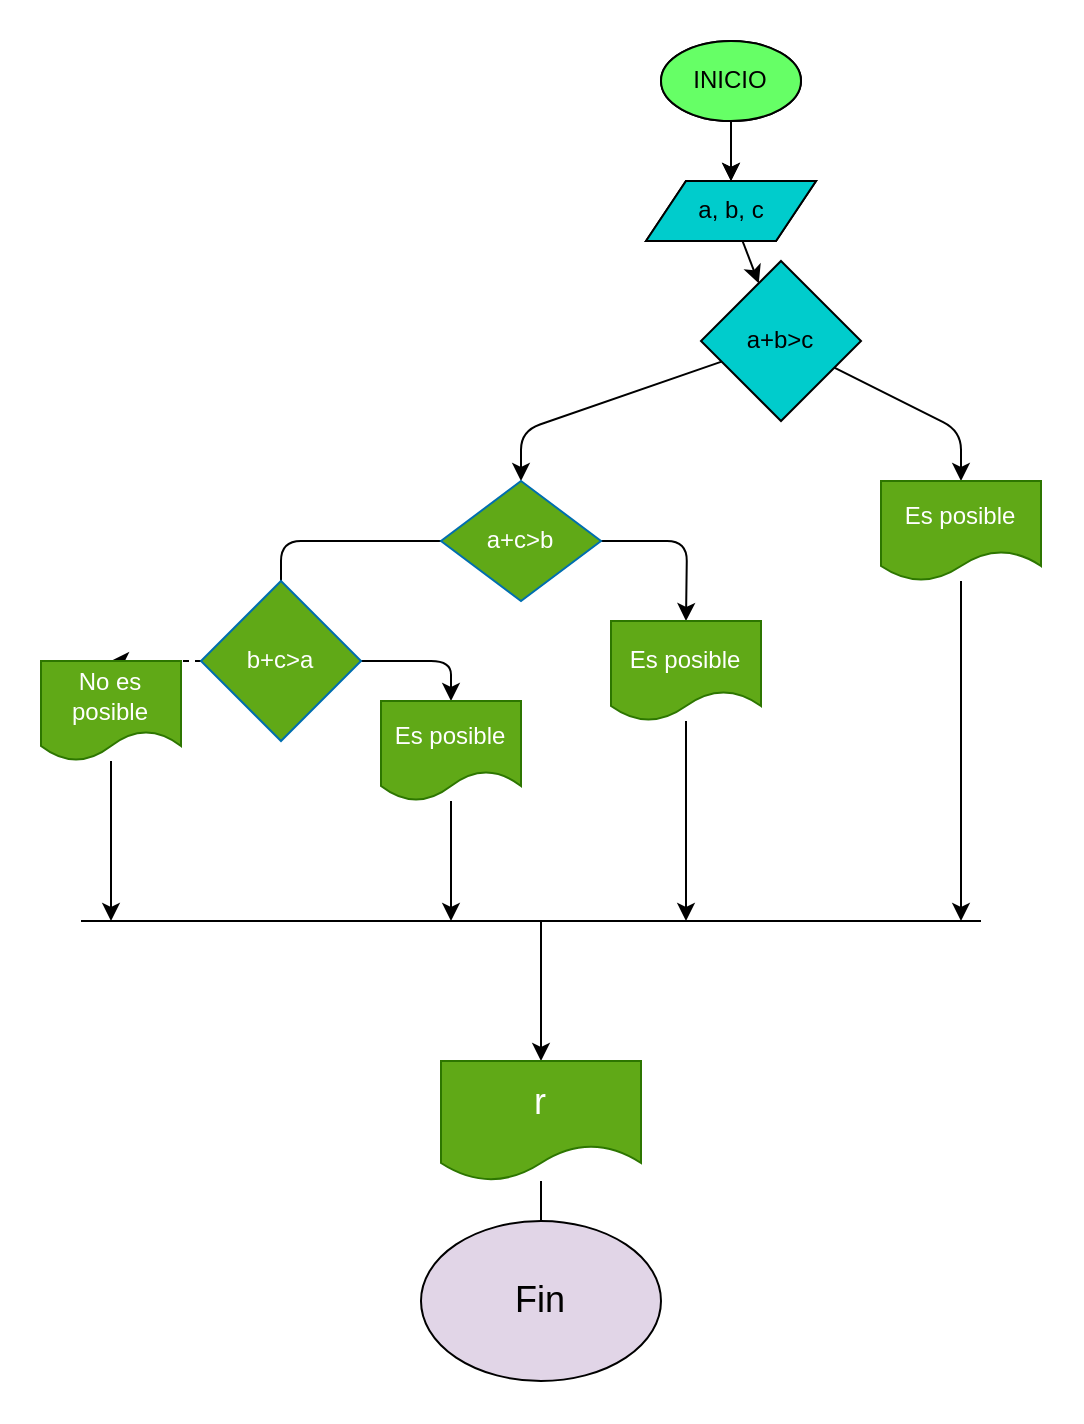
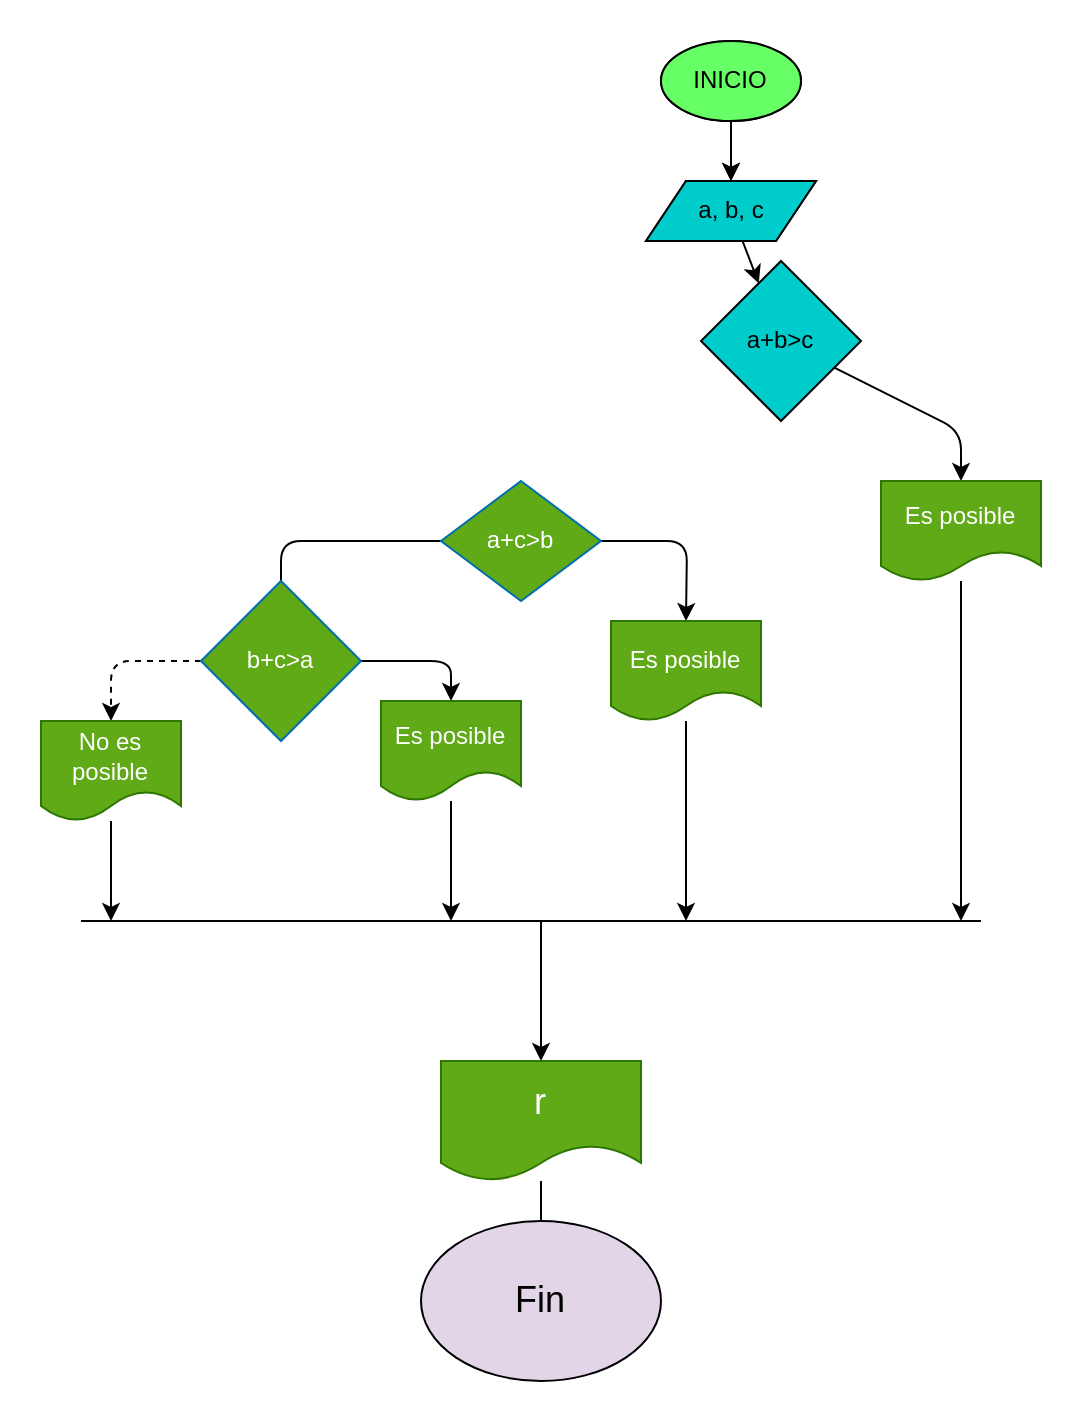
edge "a+b>c" -> "a+c>b": removed
node "No es posible": moved (111, 711) -> (111, 771)
